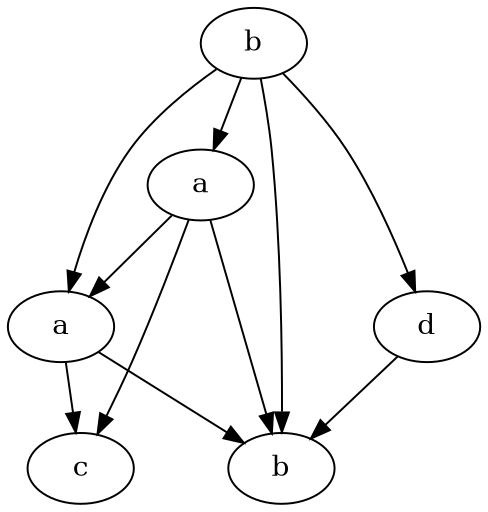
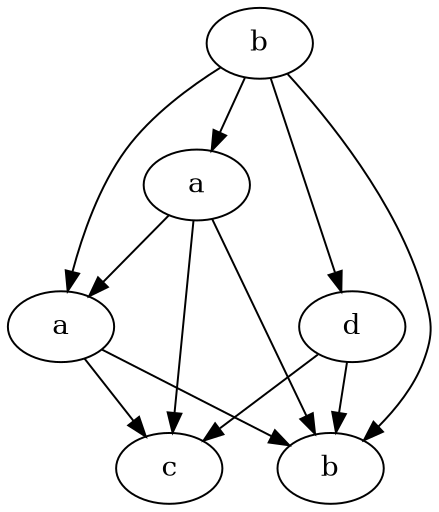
edge "d" -> "c": added
